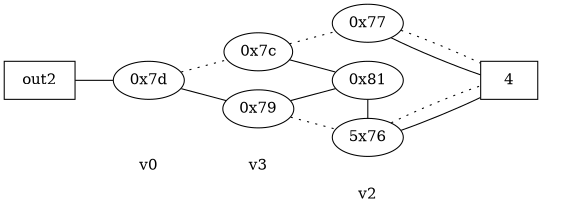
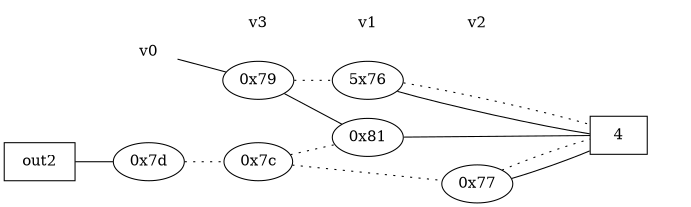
node "v1": added
edge "0x7c" -- "0x81": style solid -> dotted
edge "0x7d" -- "0x79": now "v0" -- "0x79"
edge "0x81" -- "5x76": now "0x81" -- "4"
